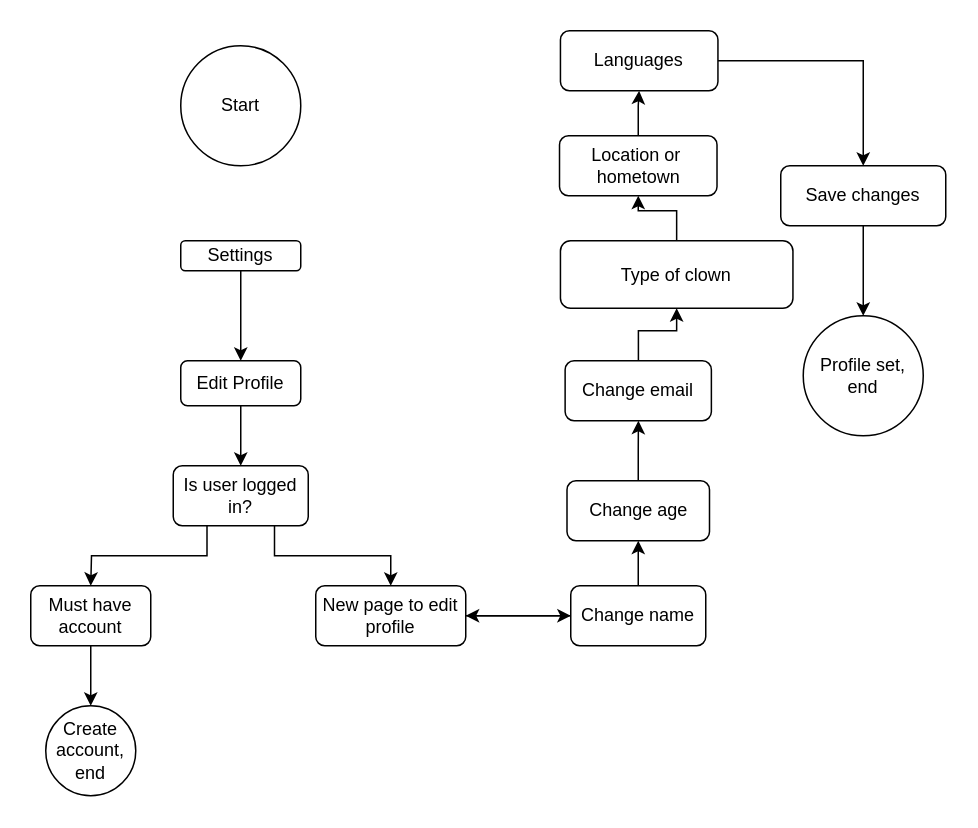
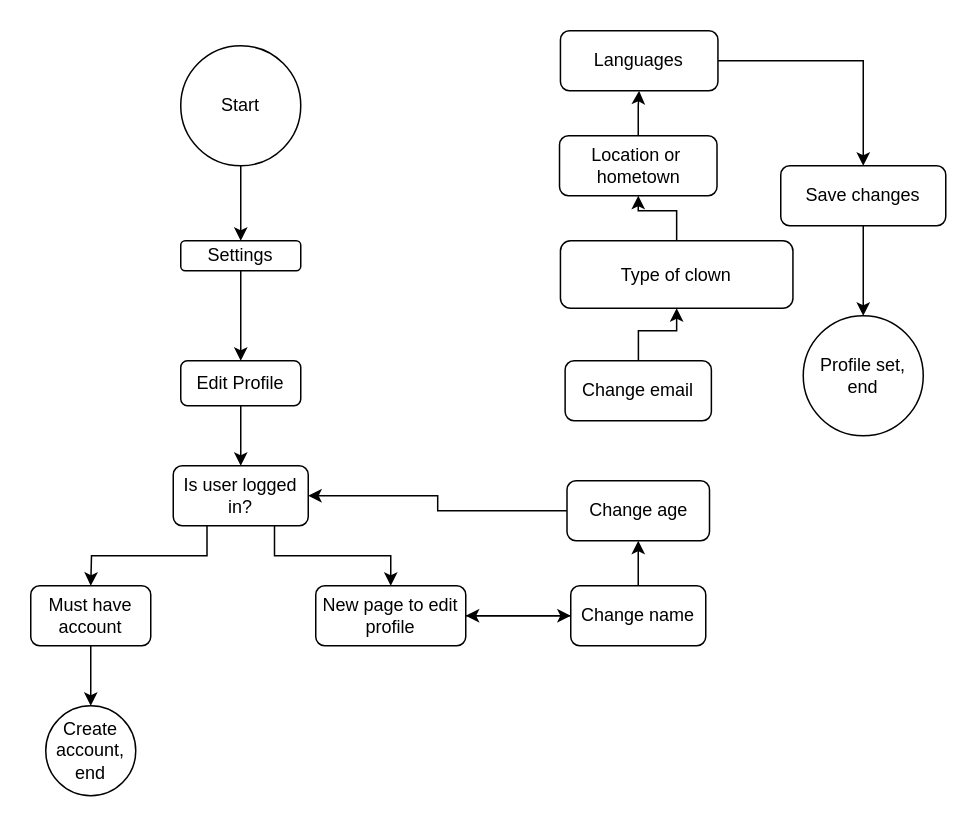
edge "Start" -> "Settings": added
edge "Change age" -> "Change email": now "Change age" -> "Is user logged in?"
